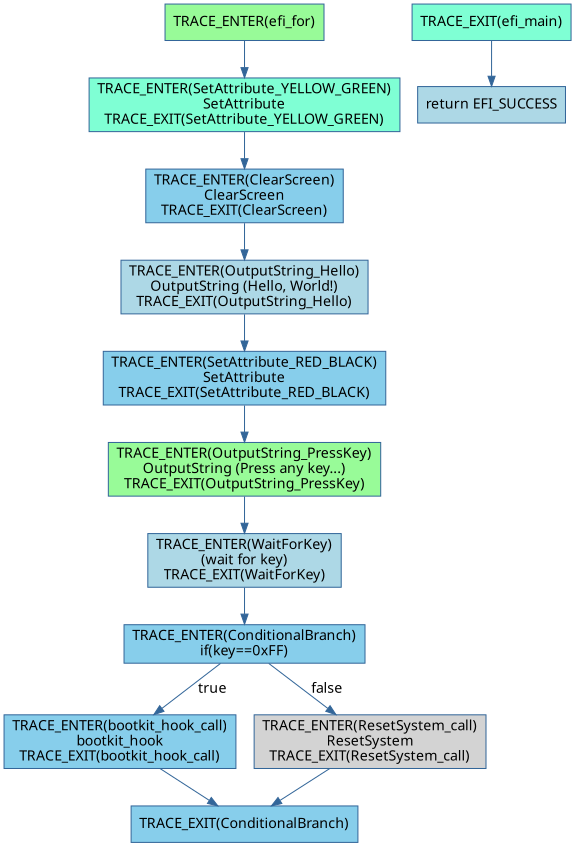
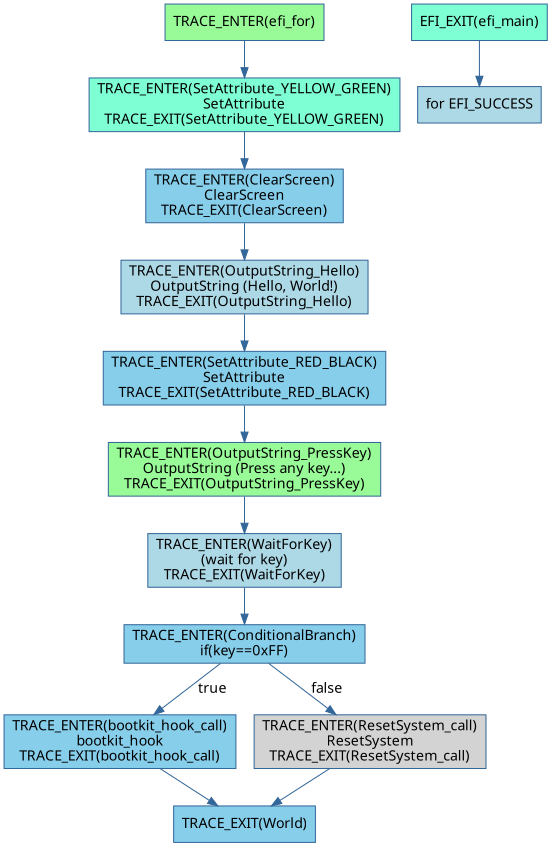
node "TRACE_EXIT(efi_main)": label "TRACE_EXIT(efi_main)" -> "EFI_EXIT(efi_main)"
node "return EFI_SUCCESS": label "return EFI_SUCCESS" -> "for EFI_SUCCESS"
node "TRACE_EXIT(ConditionalBranch)": label "TRACE_EXIT(ConditionalBranch)" -> "TRACE_EXIT(World)"
